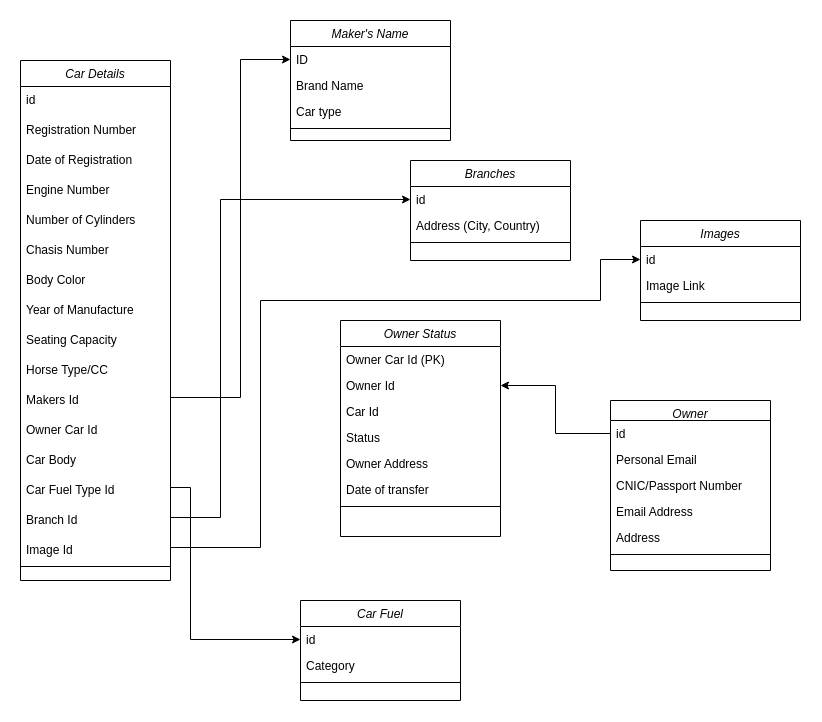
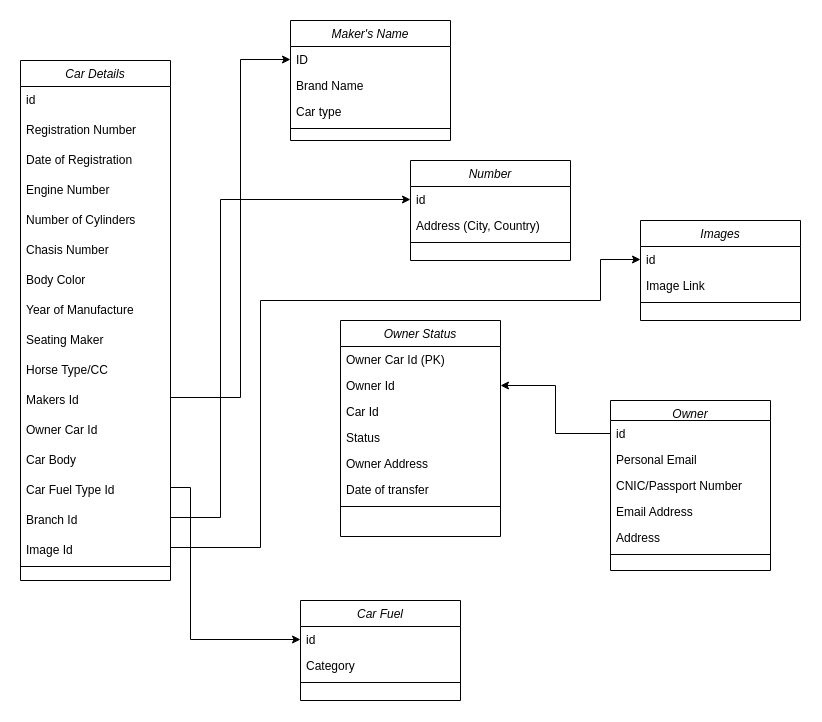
node "Branches": label "Branches" -> "Number"
node "Seating Capacity": label "Seating Capacity" -> "Seating Maker"
